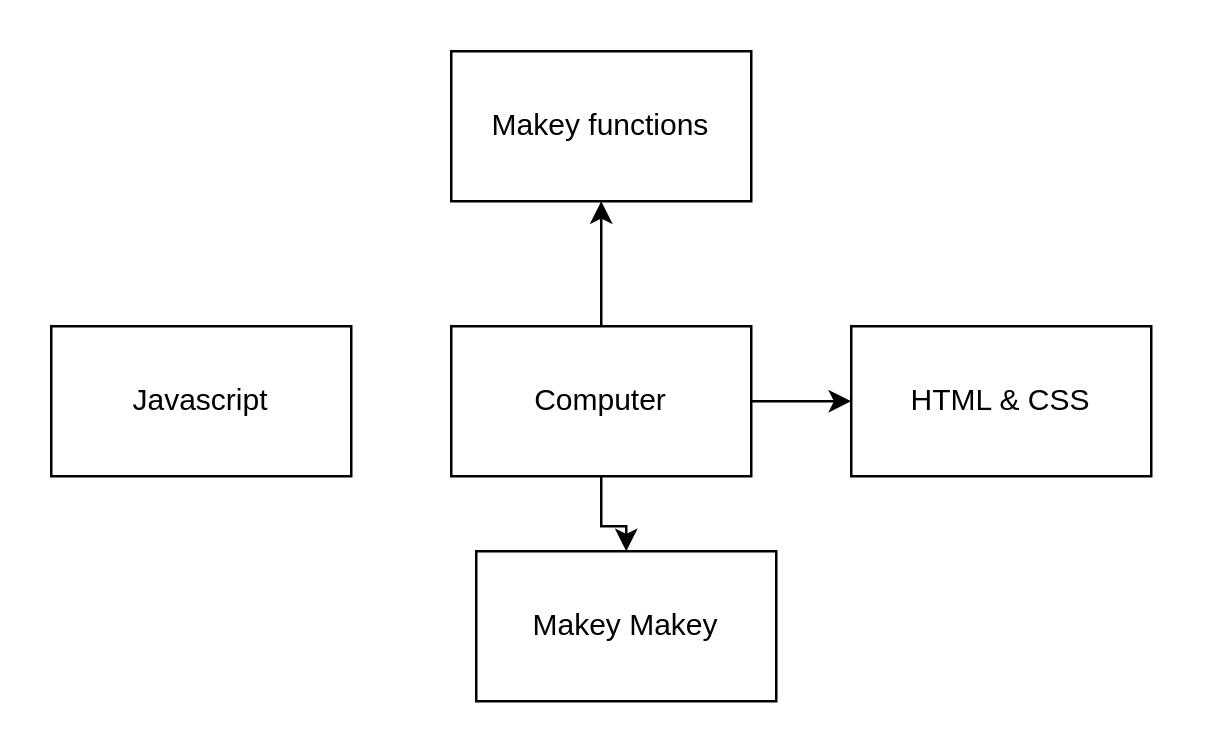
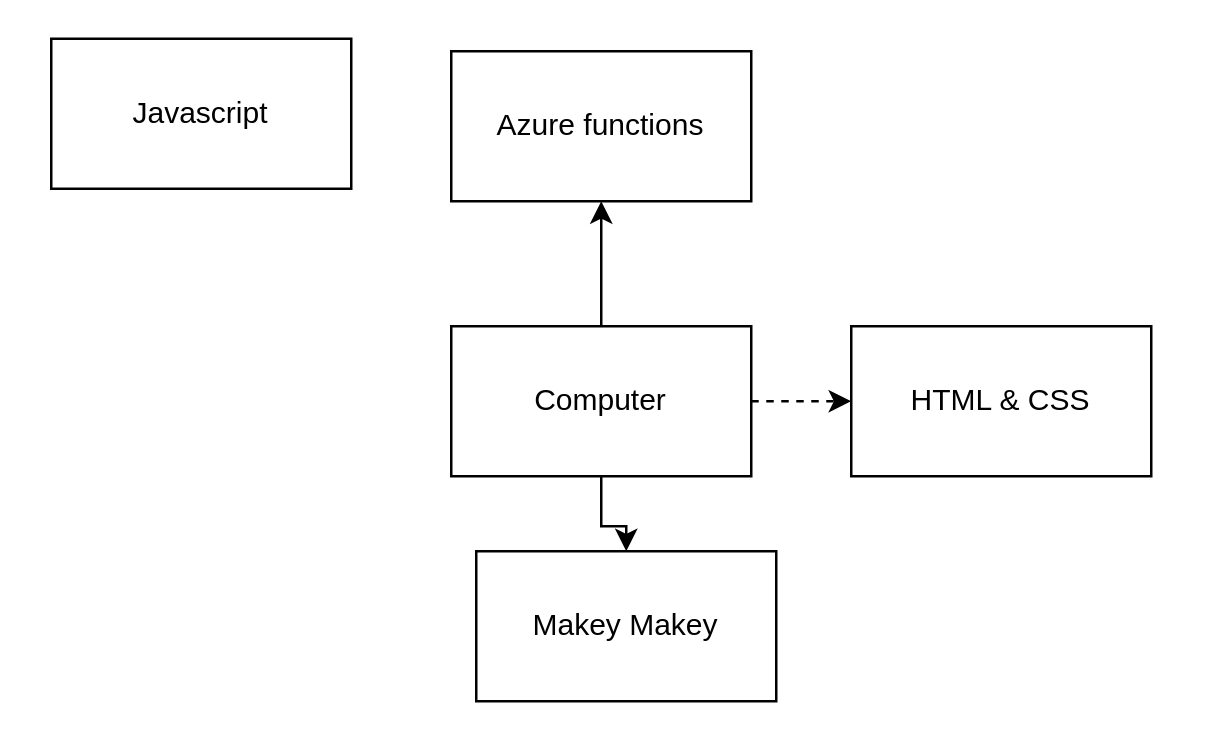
node "Makey functions": label "Makey functions" -> "Azure functions"
node "Javascript": moved (201, 401) -> (201, 114)
edge "Computer" -> "HTML & CSS": style solid -> dashed
